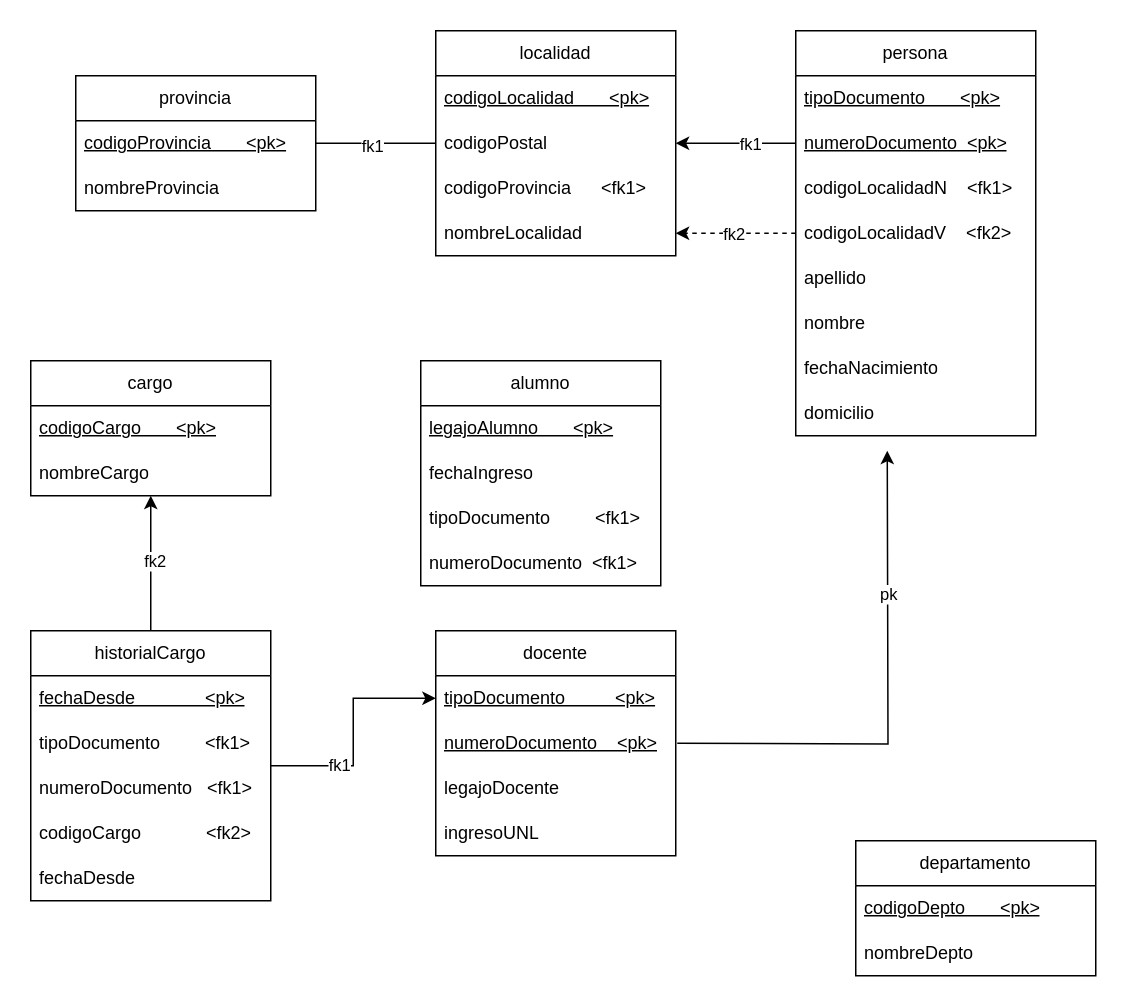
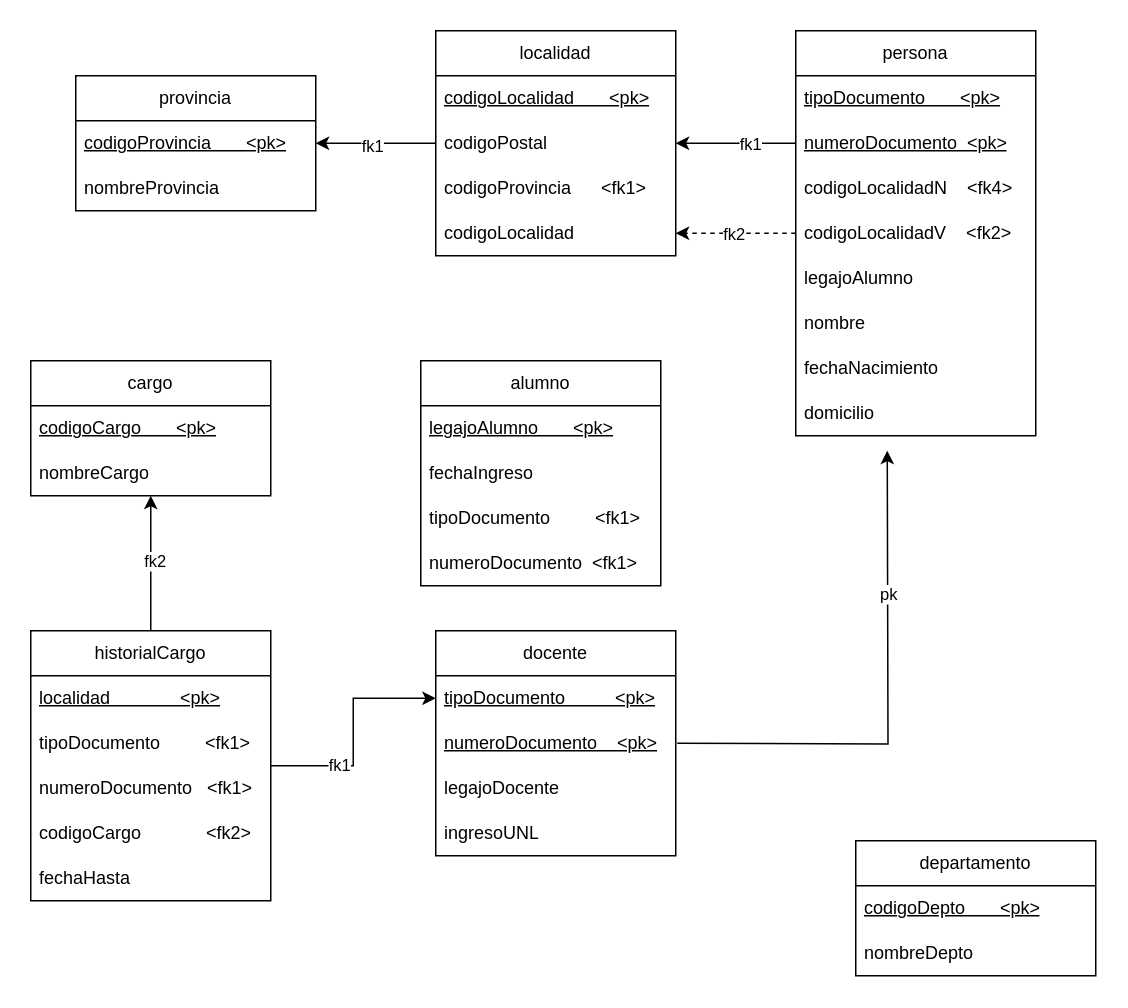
edge "codigoProvincia <pk>" -- "localidad": arrowhead none -> classic
node "codigoLocalidadN <fk1>": label "codigoLocalidadN <fk1>" -> "codigoLocalidadN <fk4>"
node "nombreLocalidad": label "nombreLocalidad" -> "codigoLocalidad"
node "apellido": label "apellido" -> "legajoAlumno"
node "fechaDesde <pk>": label "fechaDesde <pk>" -> "localidad <pk>"
node "fechaDesde": label "fechaDesde" -> "fechaHasta"
